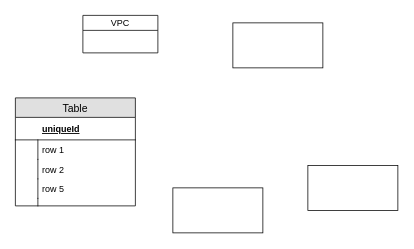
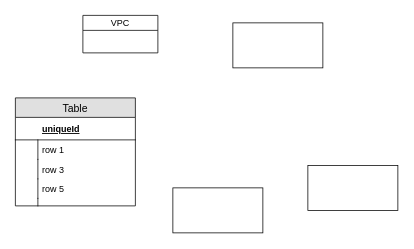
node "row 2": label "row 2" -> "row 3"
